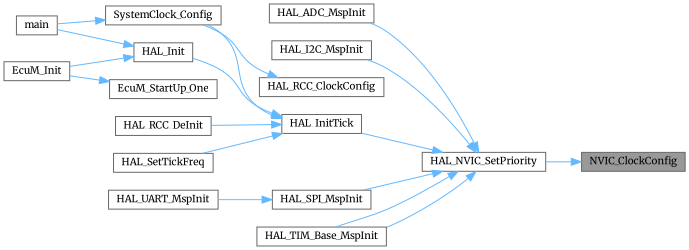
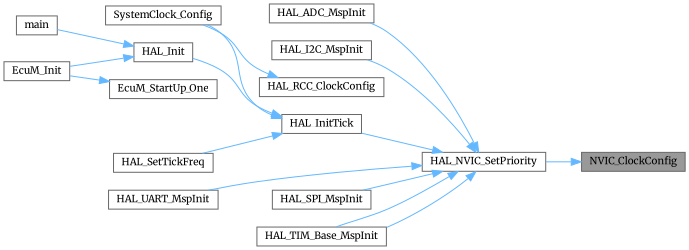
edge "main" -> "SystemClock_Config": removed
node "HAL_RCC_DeInit": removed
edge "HAL_UART_MspInit" -> "HAL_SPI_MspInit": now "HAL_UART_MspInit" -> "HAL_NVIC_SetPriority"
